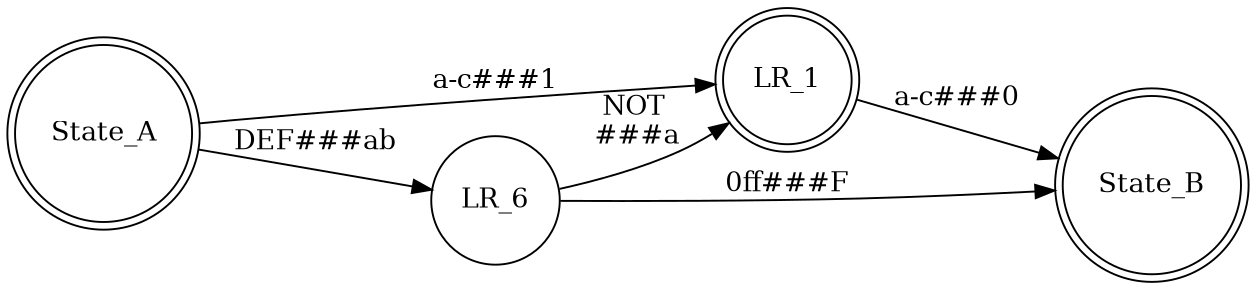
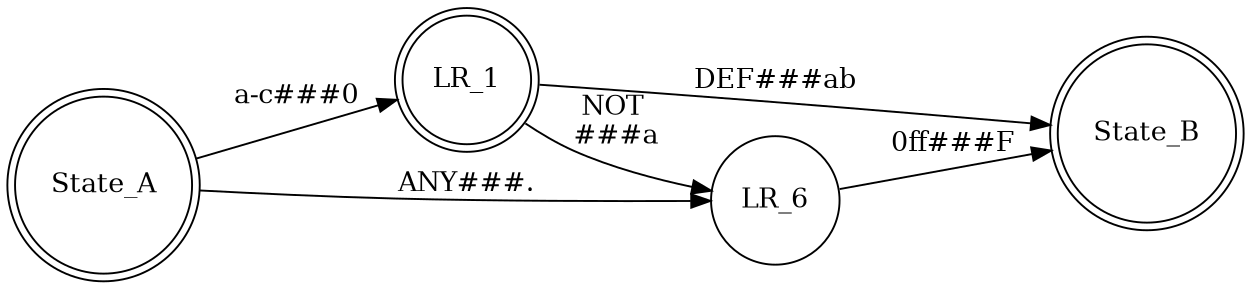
edge "State_A" -> "LR_1": label "a-c###1" -> "a-c###0"
edge "LR_1" -> "State_B": label "a-c###0" -> "DEF###ab"
edge "State_A" -> "LR_6": label "DEF###ab" -> "ANY###."
edge "LR_6" -> "LR_1": reversed
